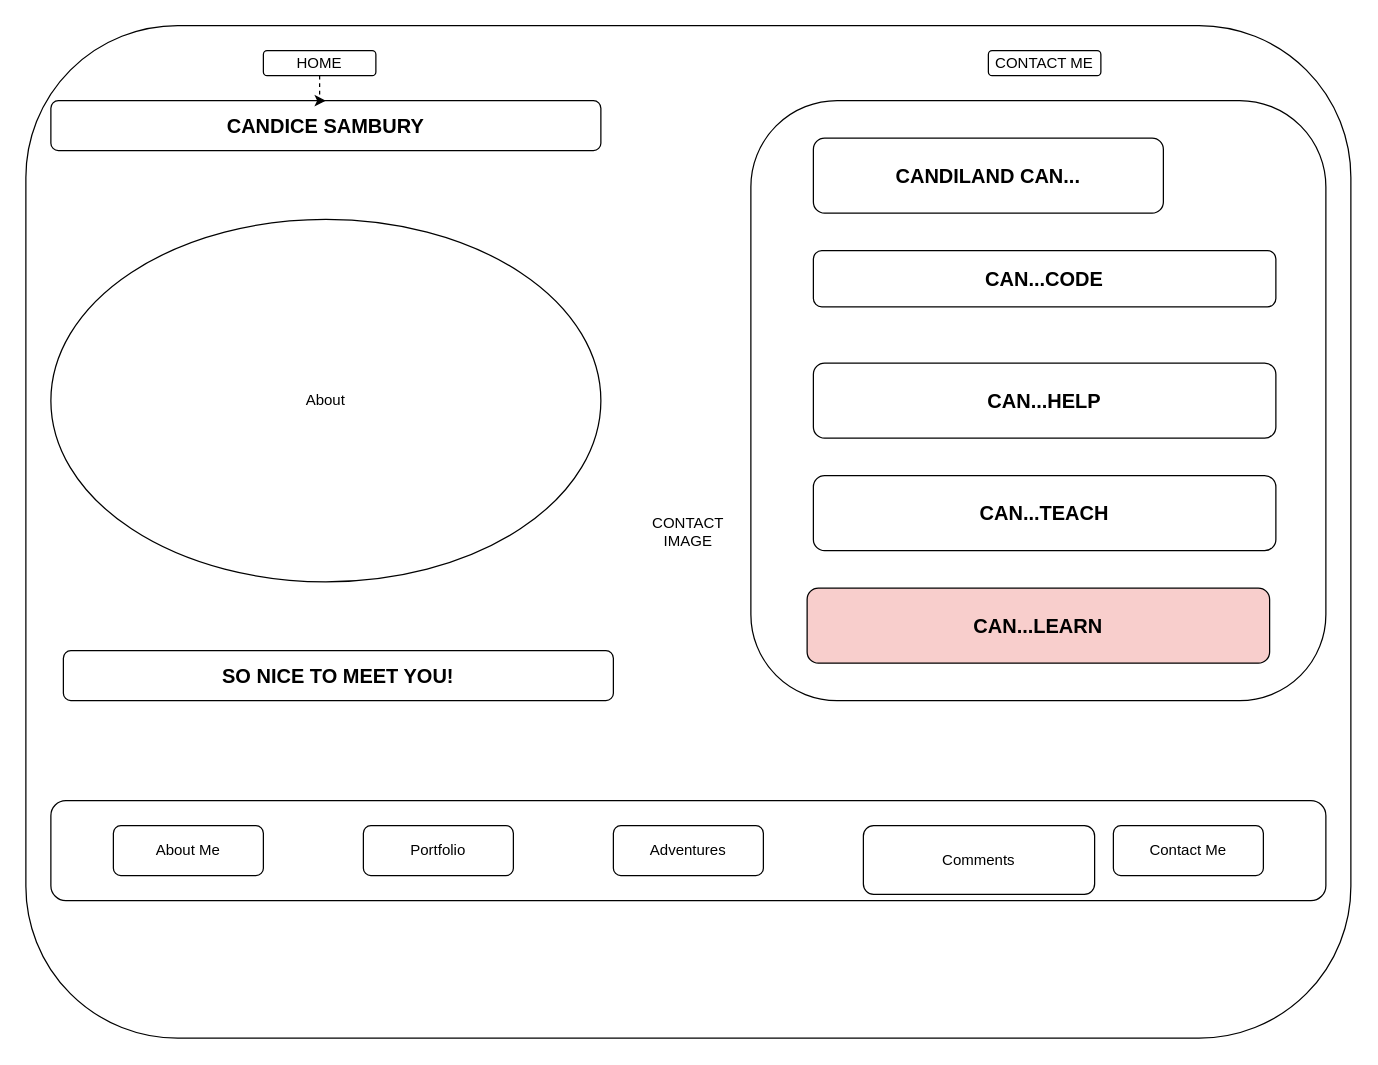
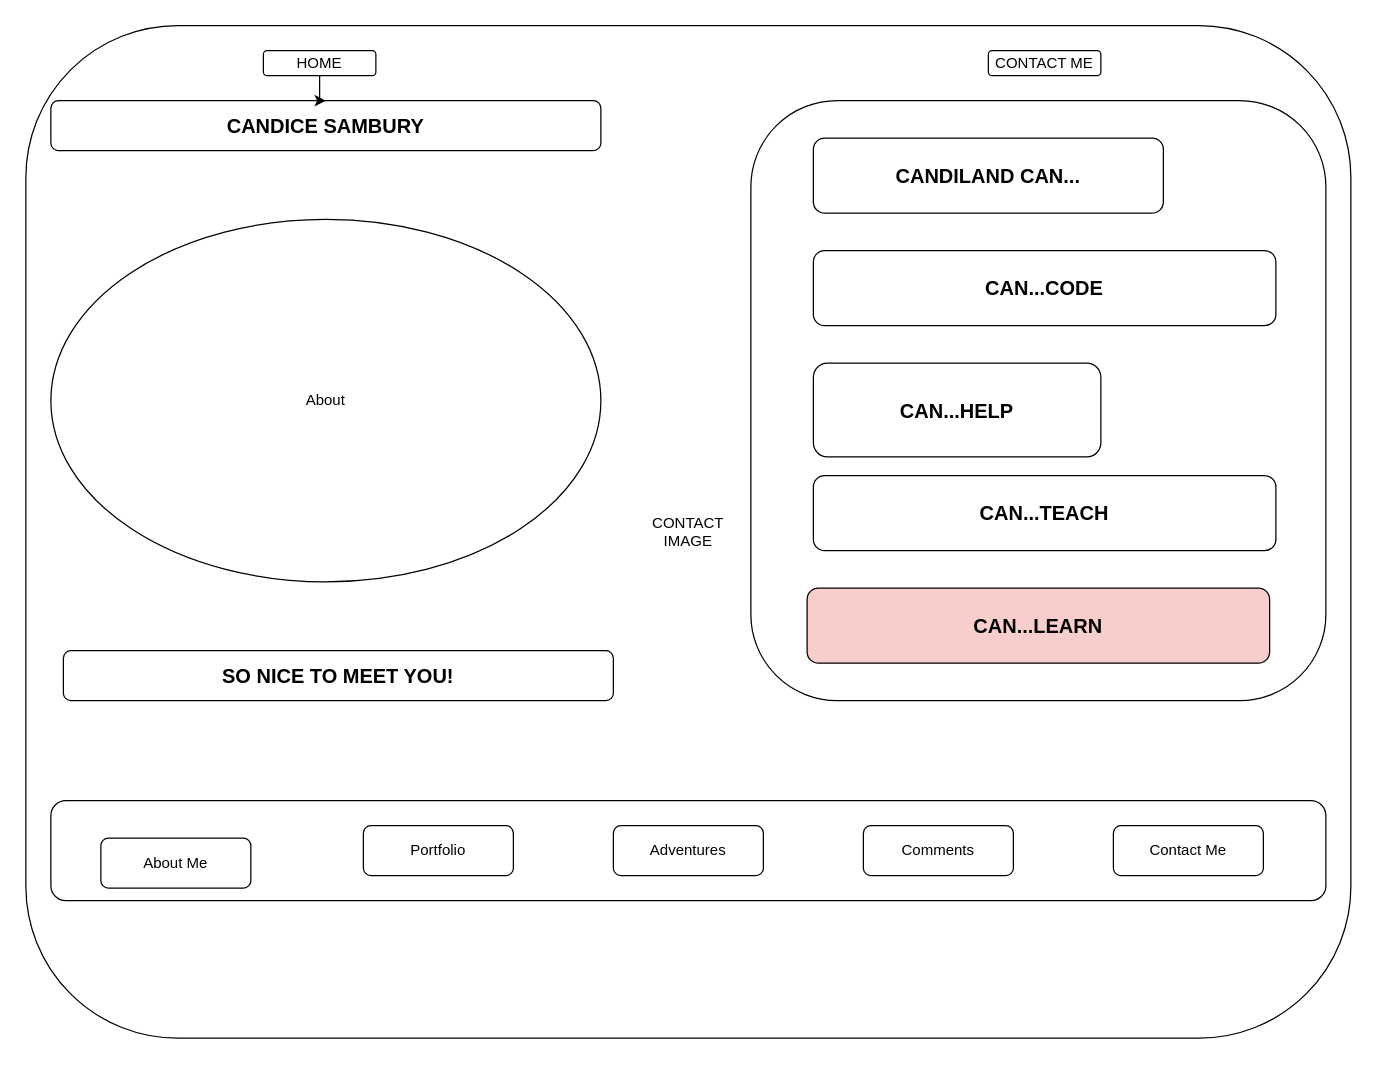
edge "HOME" -> "CANDICE SAMBURY": style dashed -> solid
node "CAN...CODE": size 463x56 -> 463x75
node "CAN...HELP": size 463x75 -> 288x94
node "About Me": moved (188, 851) -> (176, 863)
node "Comments": size 231x69 -> 150x50
